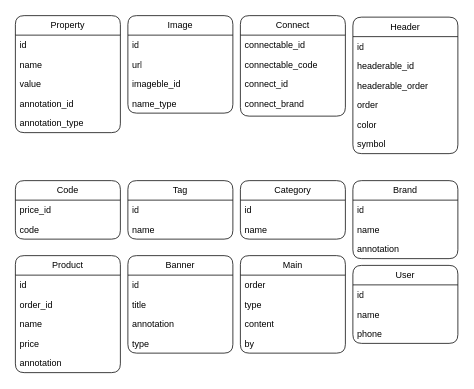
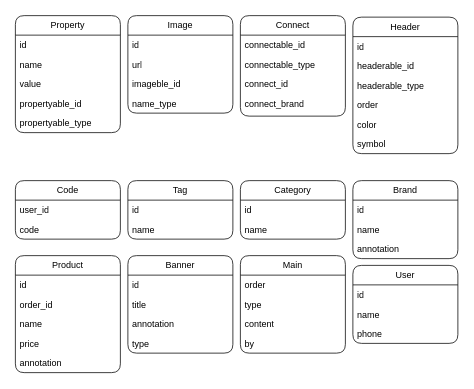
node "connectable_code": label "connectable_code" -> "connectable_type"
node "headerable_order": label "headerable_order" -> "headerable_type"
node "annotation_id": label "annotation_id" -> "propertyable_id"
node "annotation_type": label "annotation_type" -> "propertyable_type"
node "price_id": label "price_id" -> "user_id"
